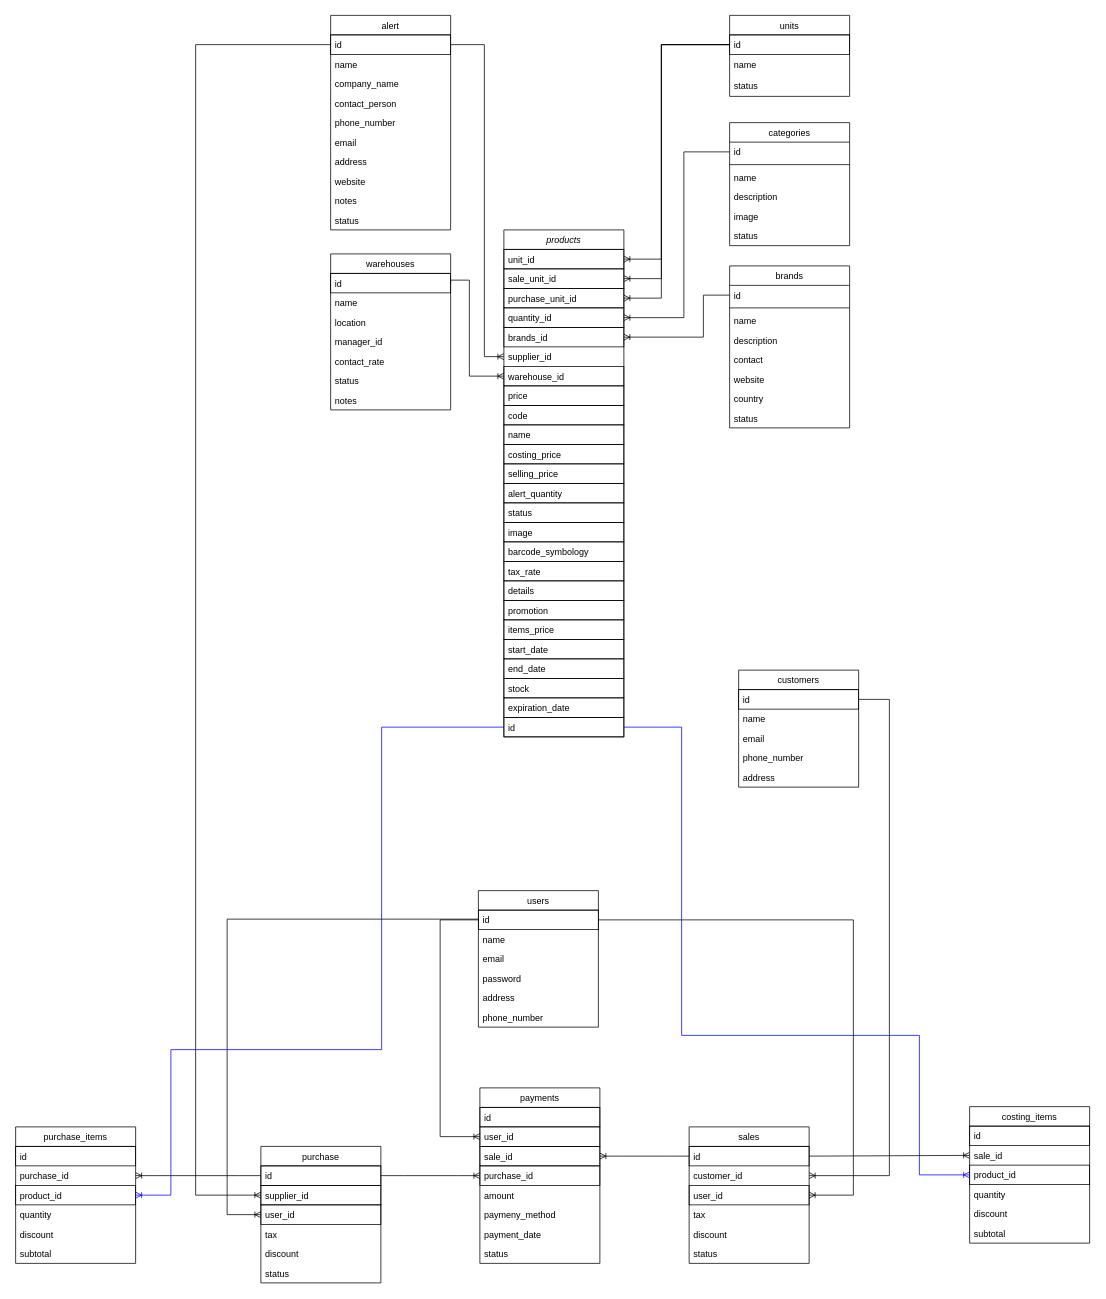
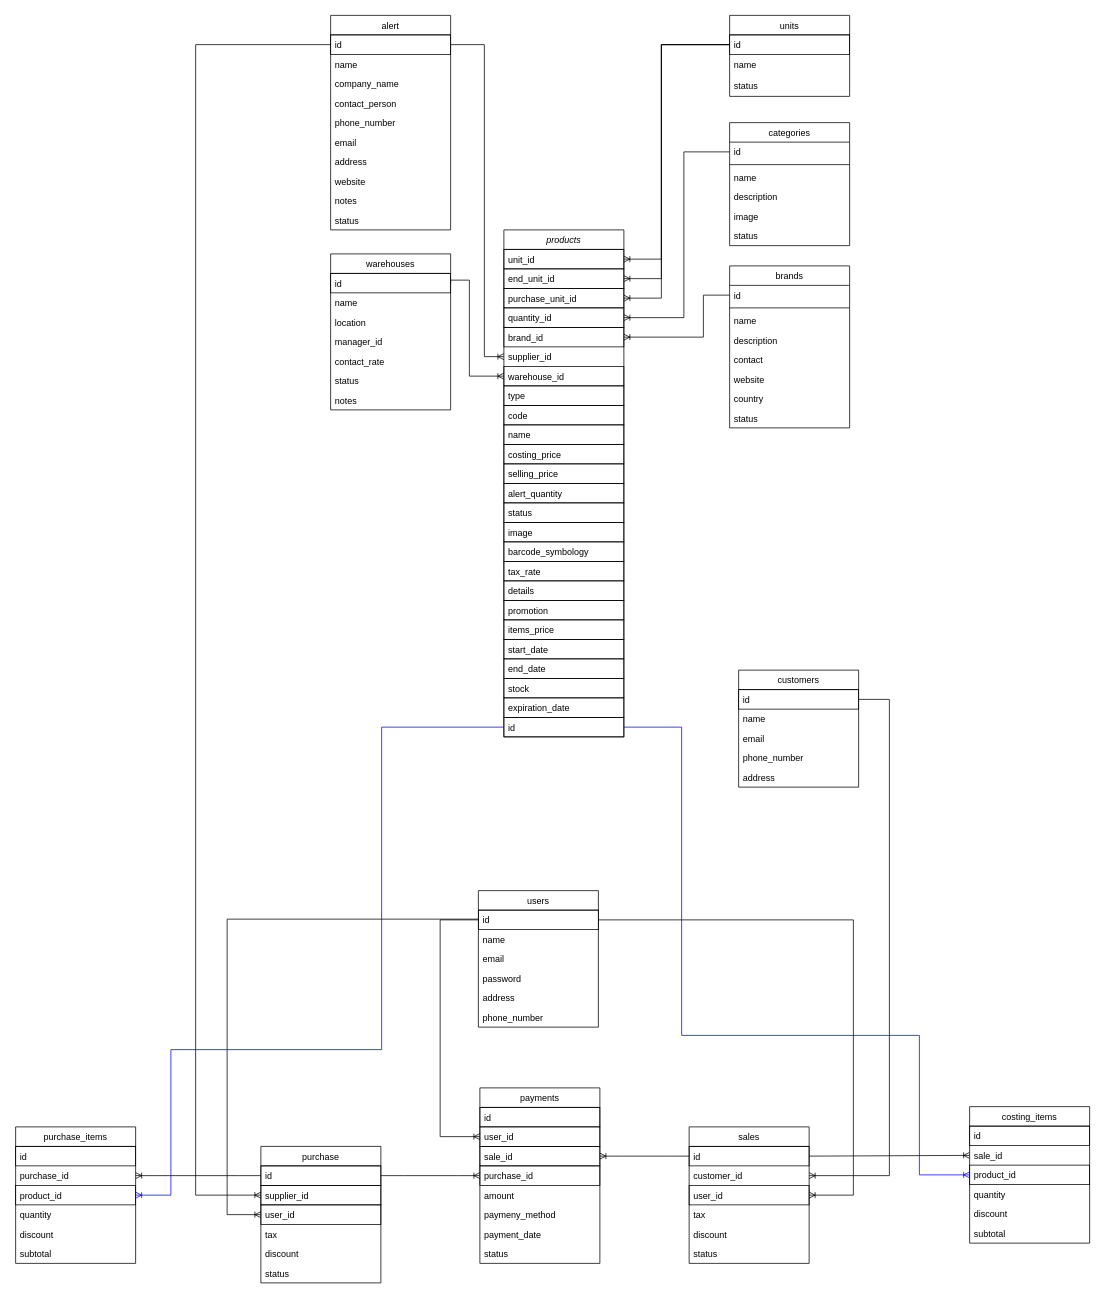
node "sale_unit_id": label "sale_unit_id" -> "end_unit_id"
node "brands_id": label "brands_id" -> "brand_id"
node "price": label "price" -> "type"
